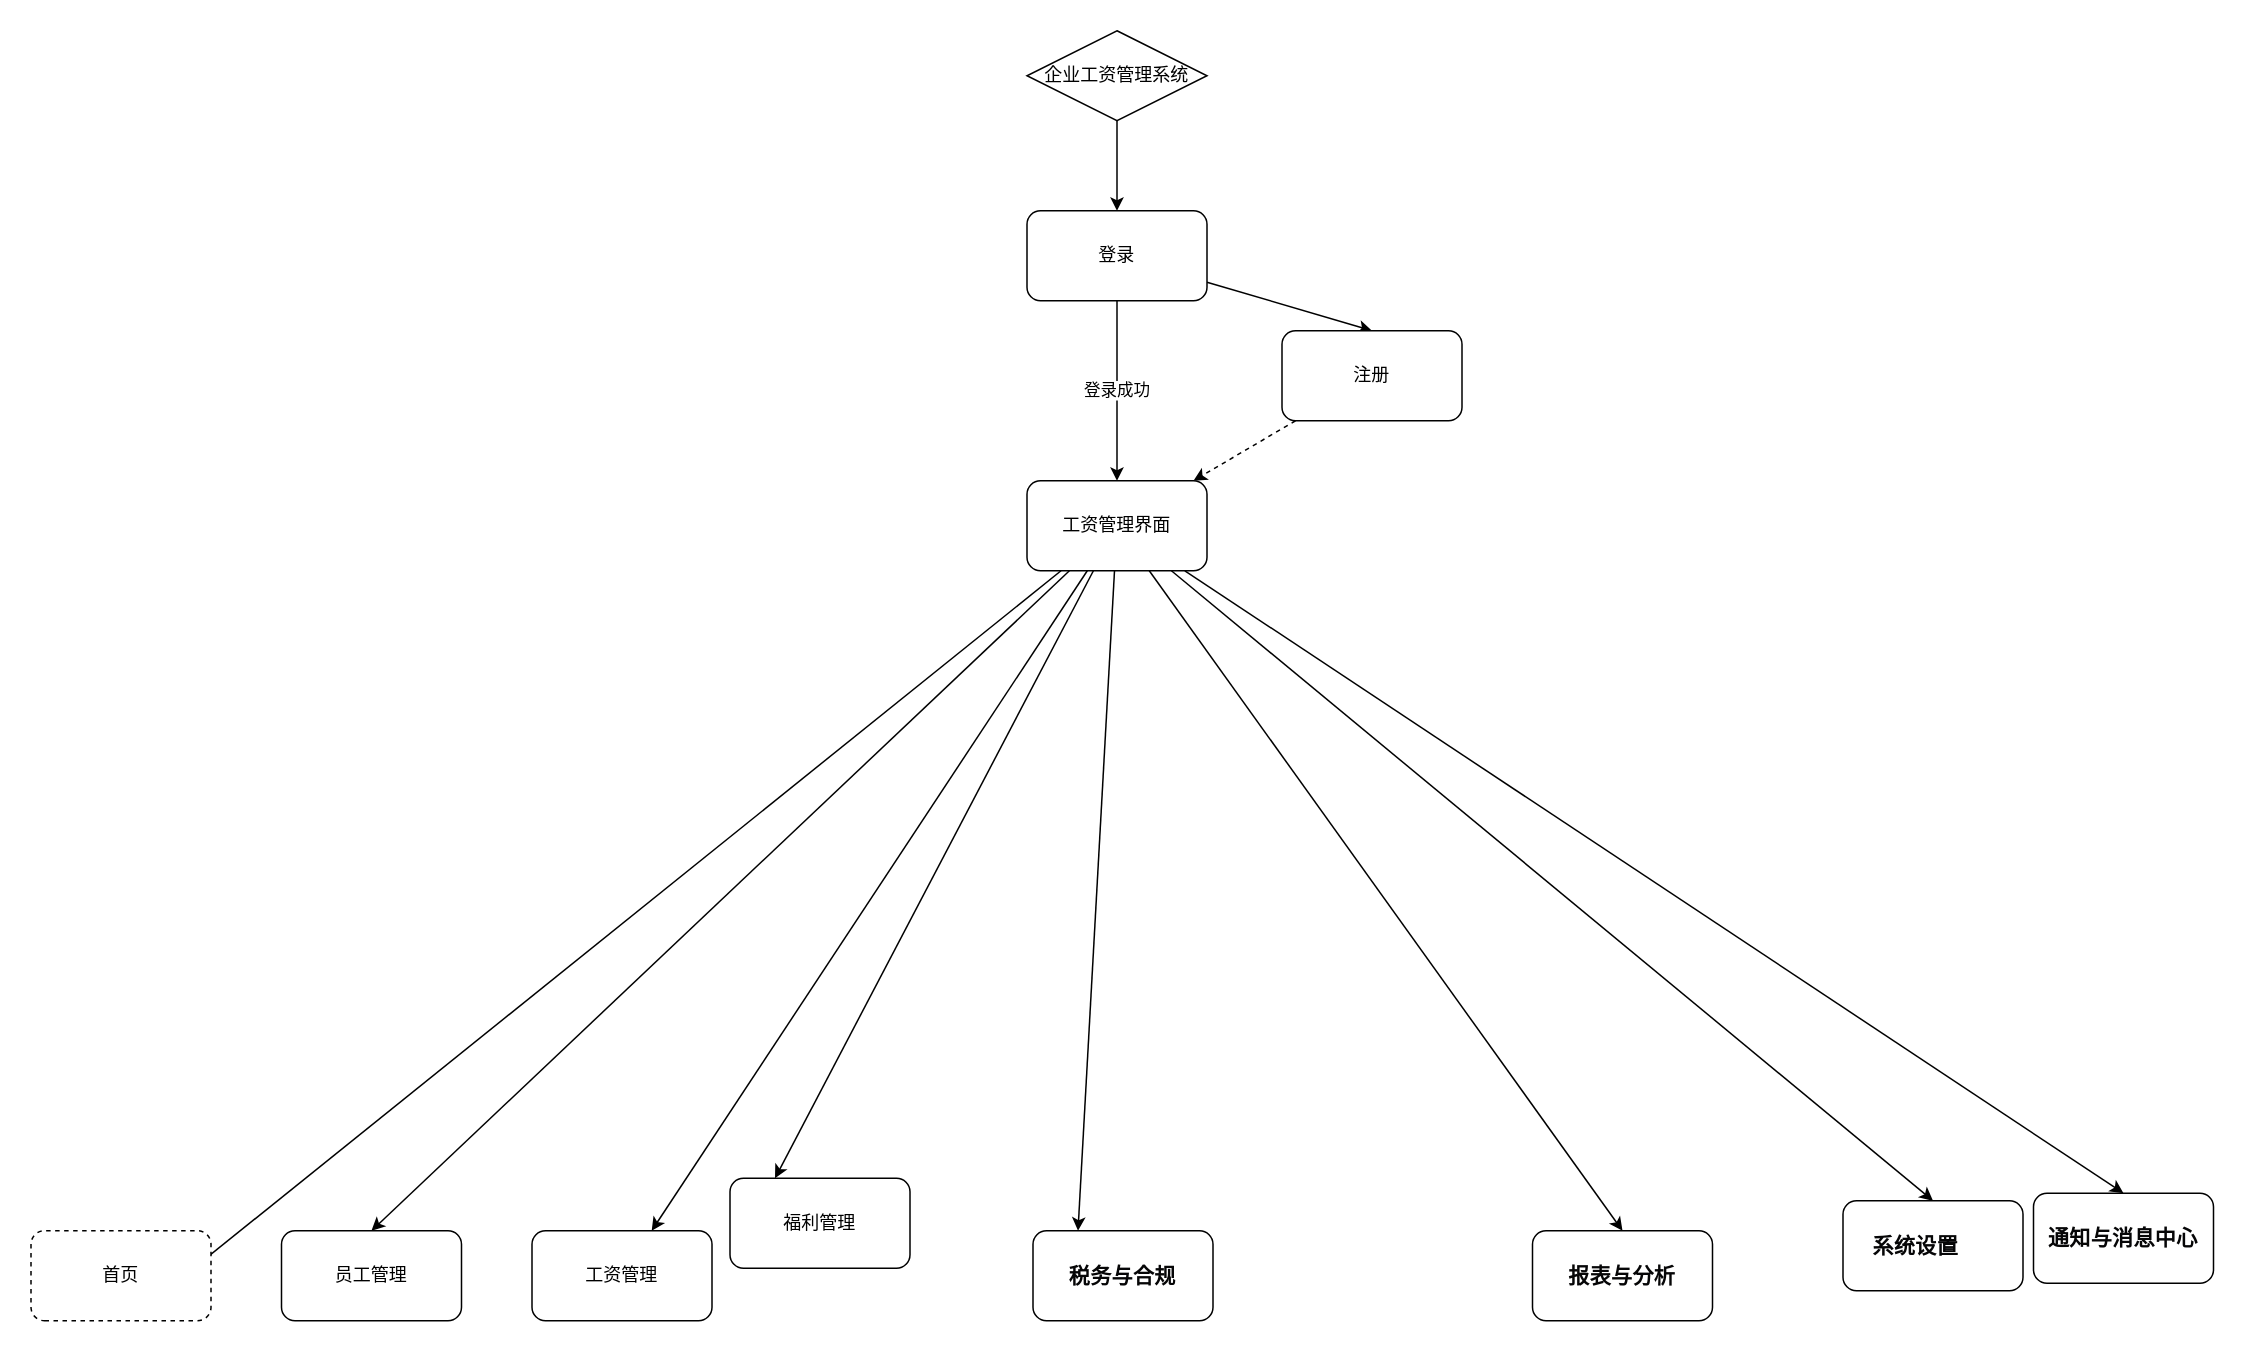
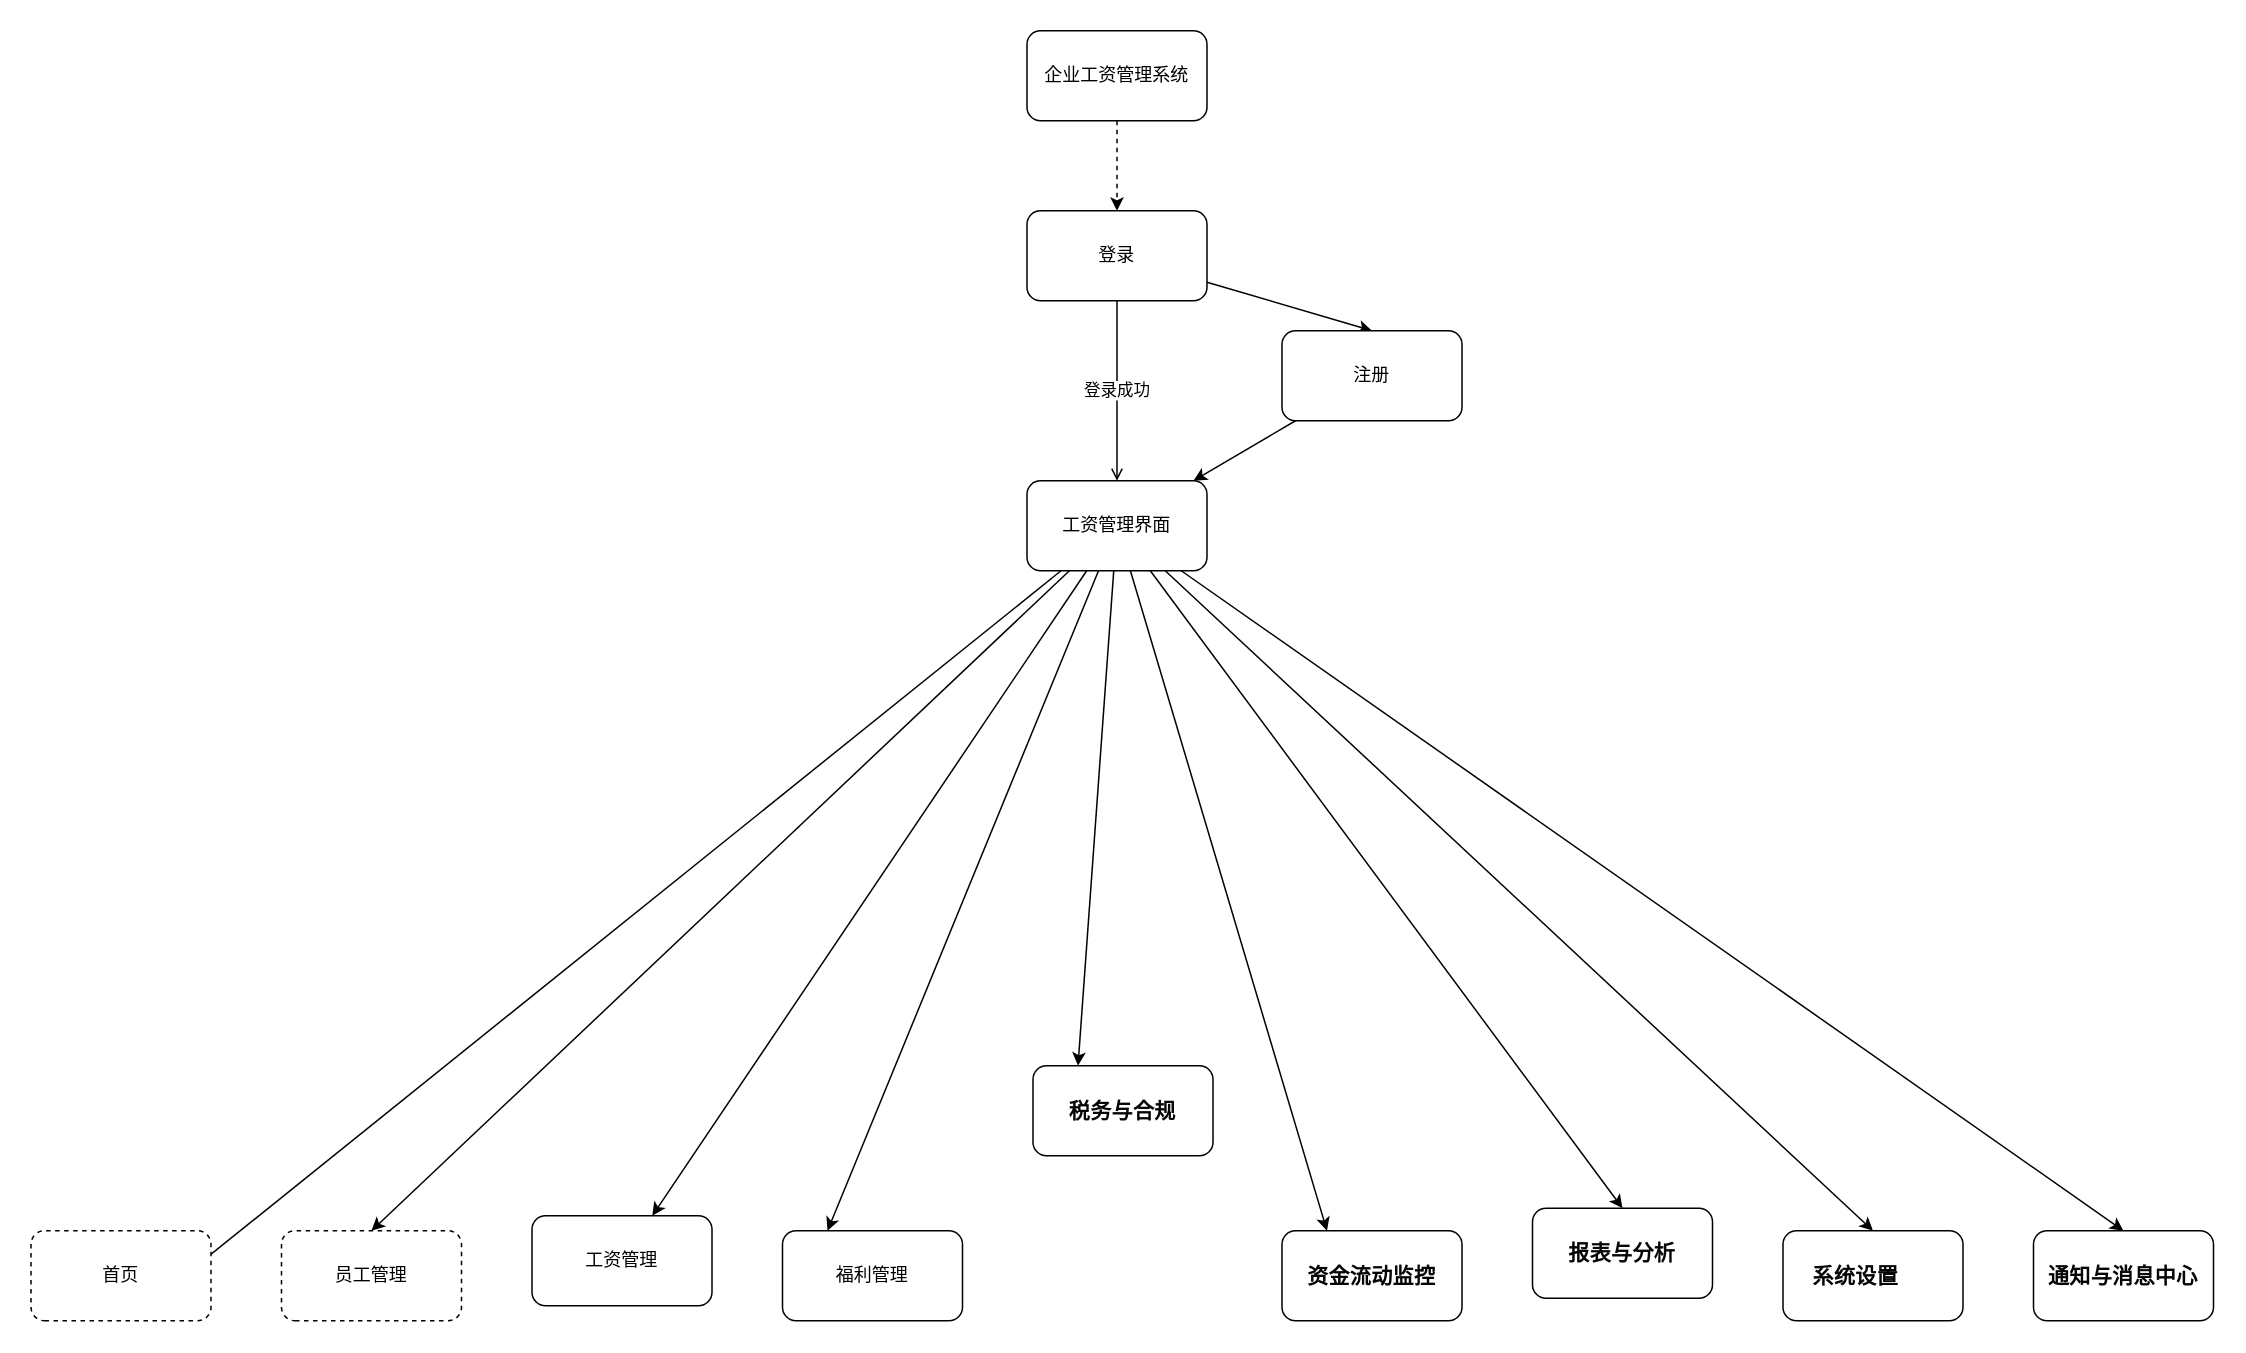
node "企业工资管理系统": shape diamond -> rounded rectangle
edge "企业工资管理系统" -> "登录": style solid -> dashed
edge "注册" -> "工资管理界面": style dashed -> solid
edge "登录" -> "工资管理界面": arrowhead classic -> open
edge "工资管理界面" -> "资金流动监控": added
node "福利管理": moved (820, 1223) -> (872, 1276)
node "通知与消息中心": moved (2123, 1238) -> (2123, 1276)
node "系统设置": moved (1933, 1246) -> (1873, 1276)
node "员工管理": style solid -> dashed
node "工资管理": moved (622, 1276) -> (622, 1261)
node "税务与合规": moved (1123, 1276) -> (1123, 1111)
node "资金流动监控": added
node "报表与分析": moved (1622, 1276) -> (1622, 1253)
